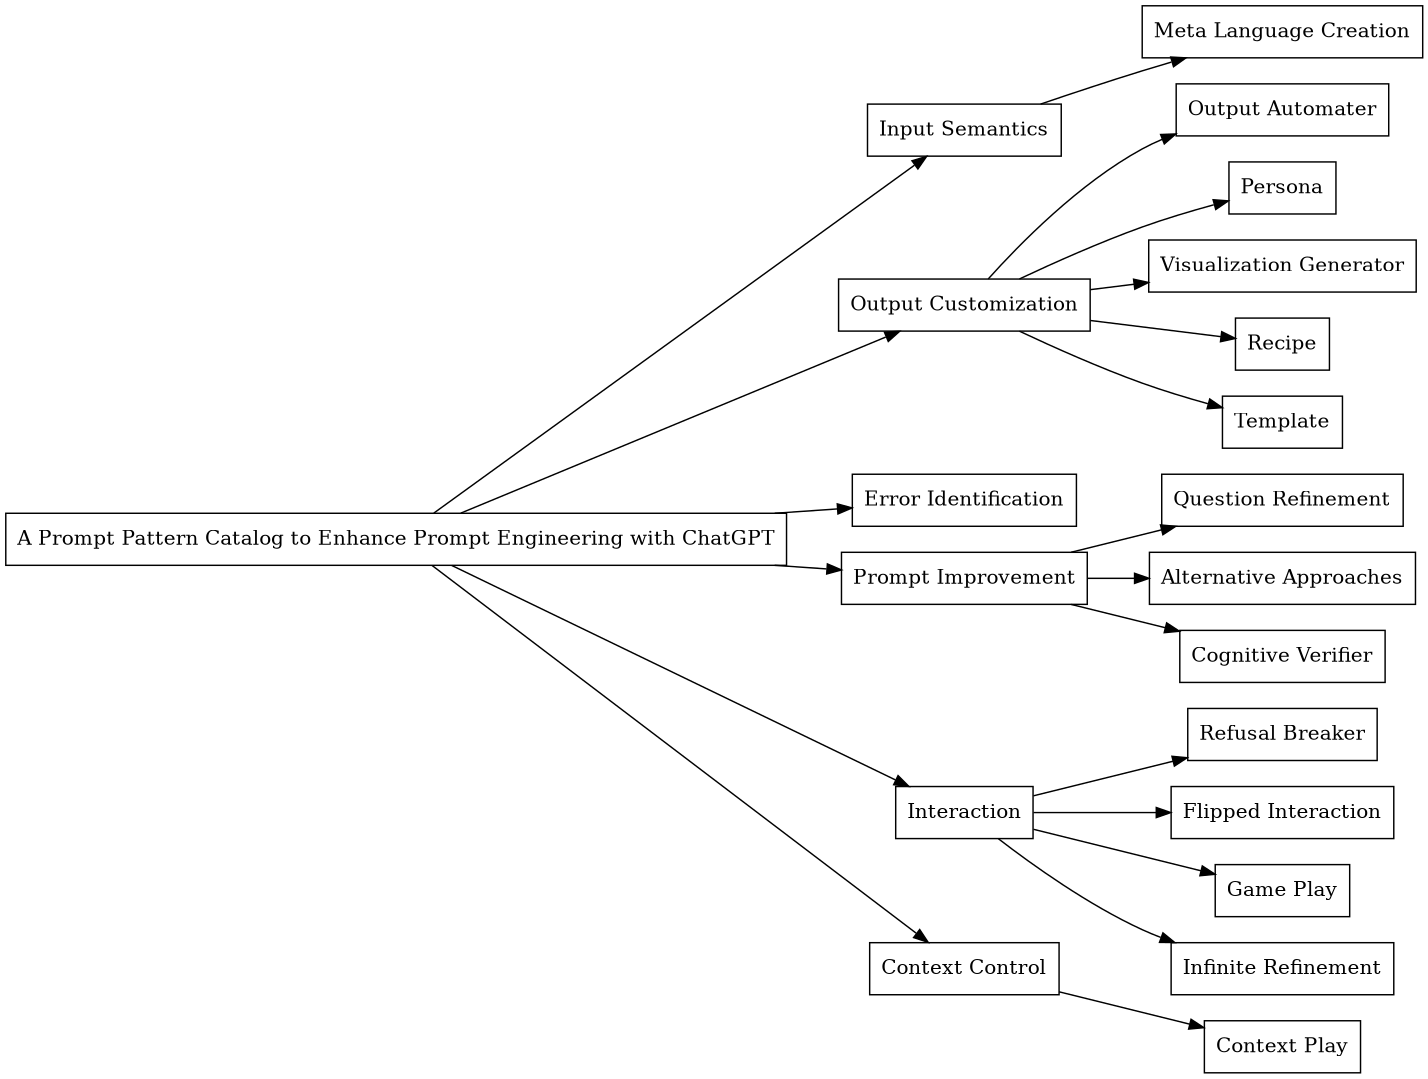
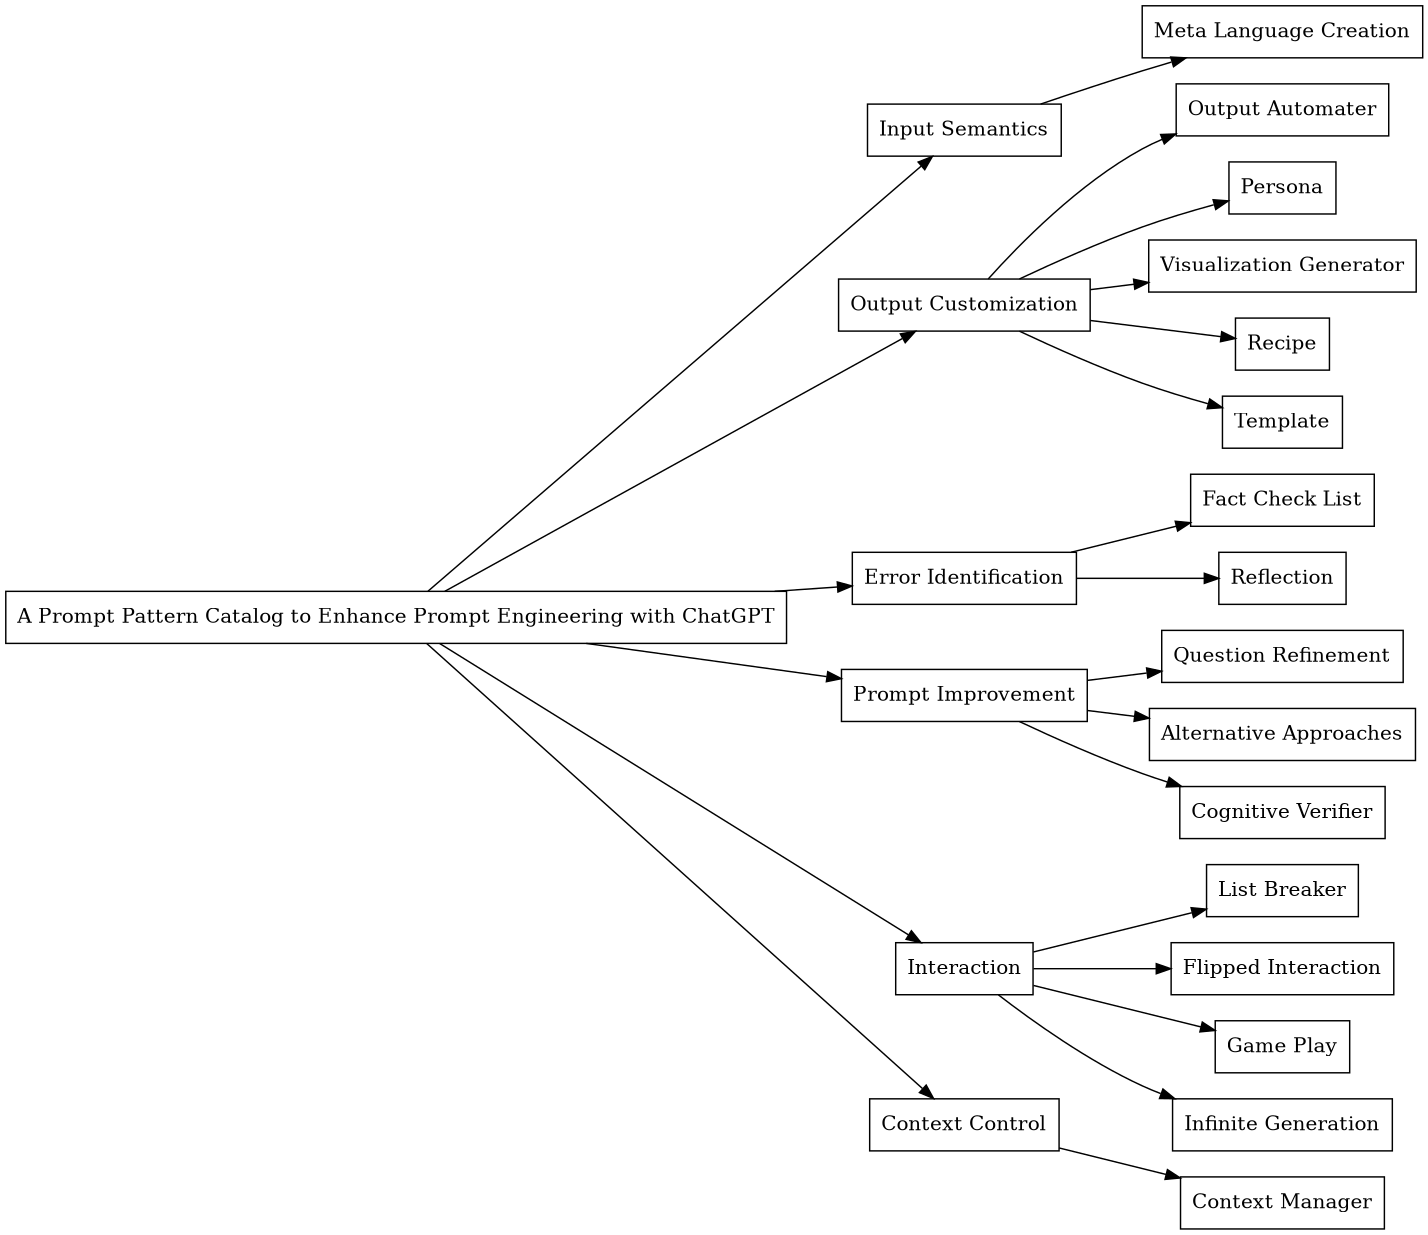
node "Fact Check List": added
node "Reflection": added
node "Refusal Breaker": label "Refusal Breaker" -> "List Breaker"
node "Infinite Refinement": label "Infinite Refinement" -> "Infinite Generation"
node "Context Play": label "Context Play" -> "Context Manager"
